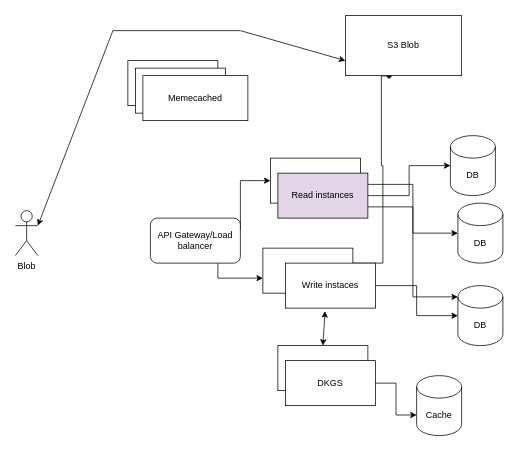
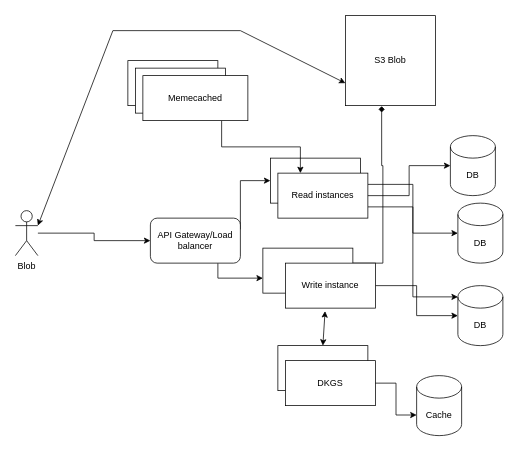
node "S3 Blob": size 116x60 -> 90x90
edge "Memecached" -> "Read instances": added
node "Read instances": fillcolor #e1d5e7 -> #ffffff
edge "Blob" -> "API Gateway/Load balancer": added
node "Write instaces": label "Write instaces" -> "Write instance"
